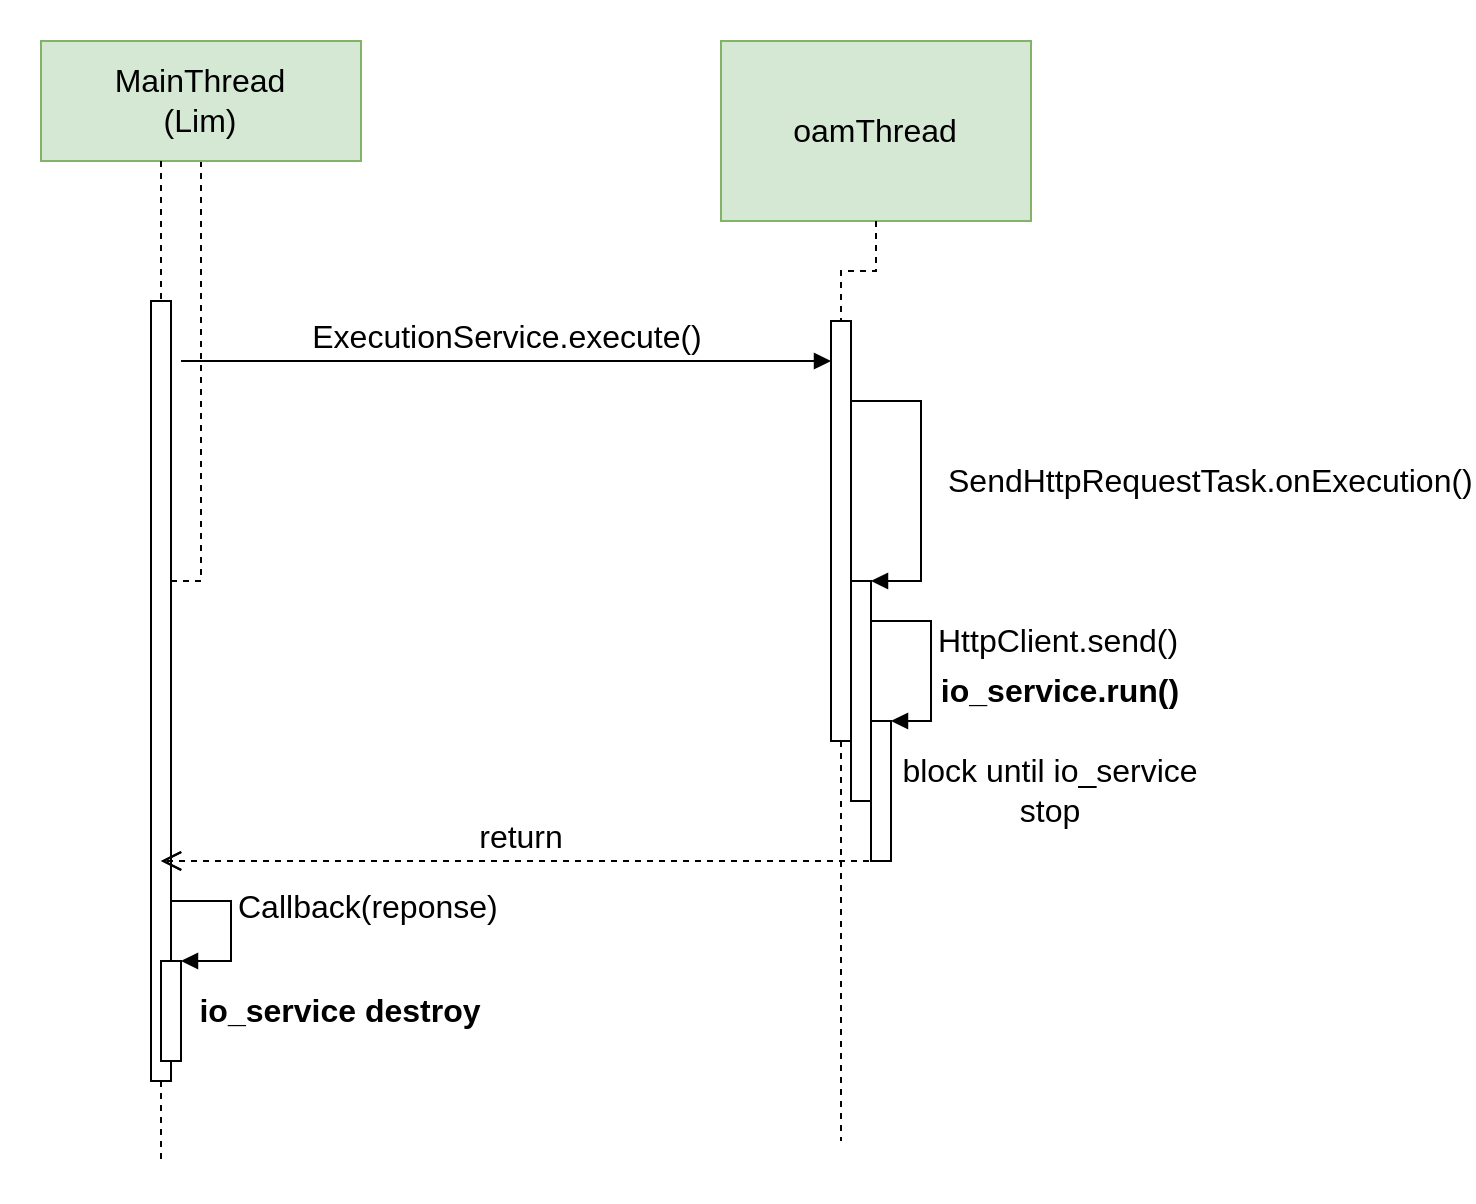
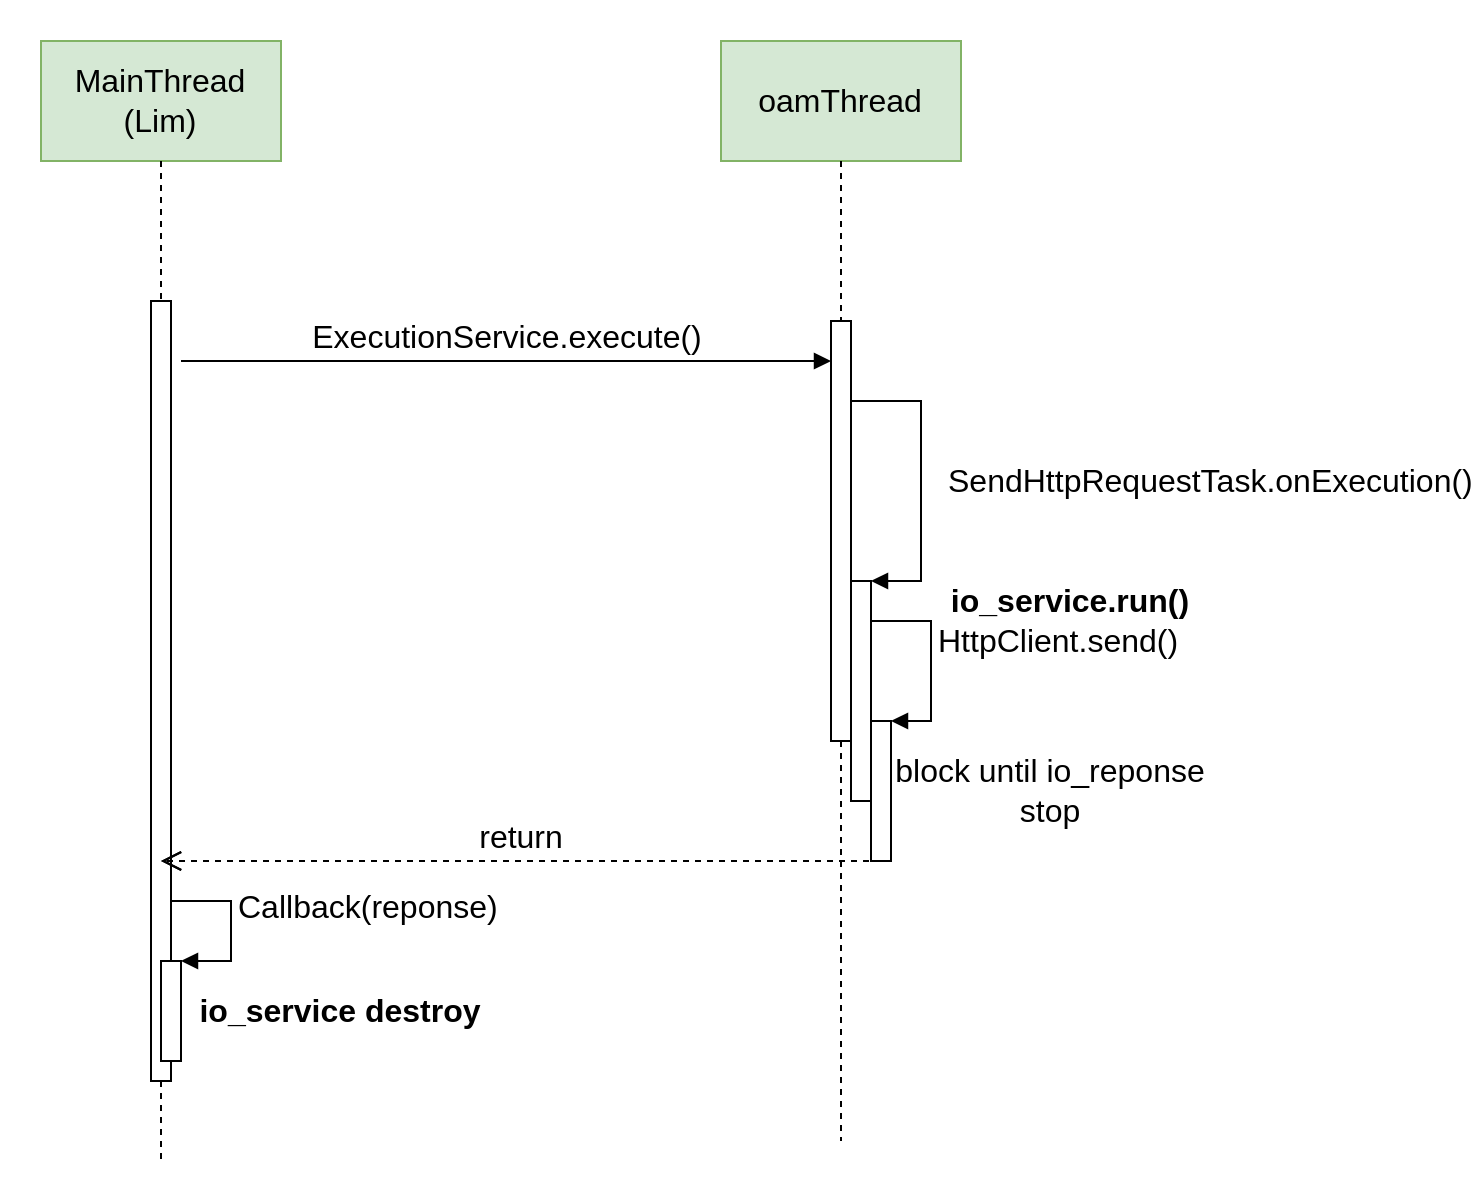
node "MainThread(Lim)": size 320x120 -> 240x120
node "oamThread": size 310x180 -> 240x120
node "io_service.run()": moved (1061, 691) -> (1071, 601)
node "block until io_service stop": label "block until io_service stop" -> "block until io_reponse stop"
